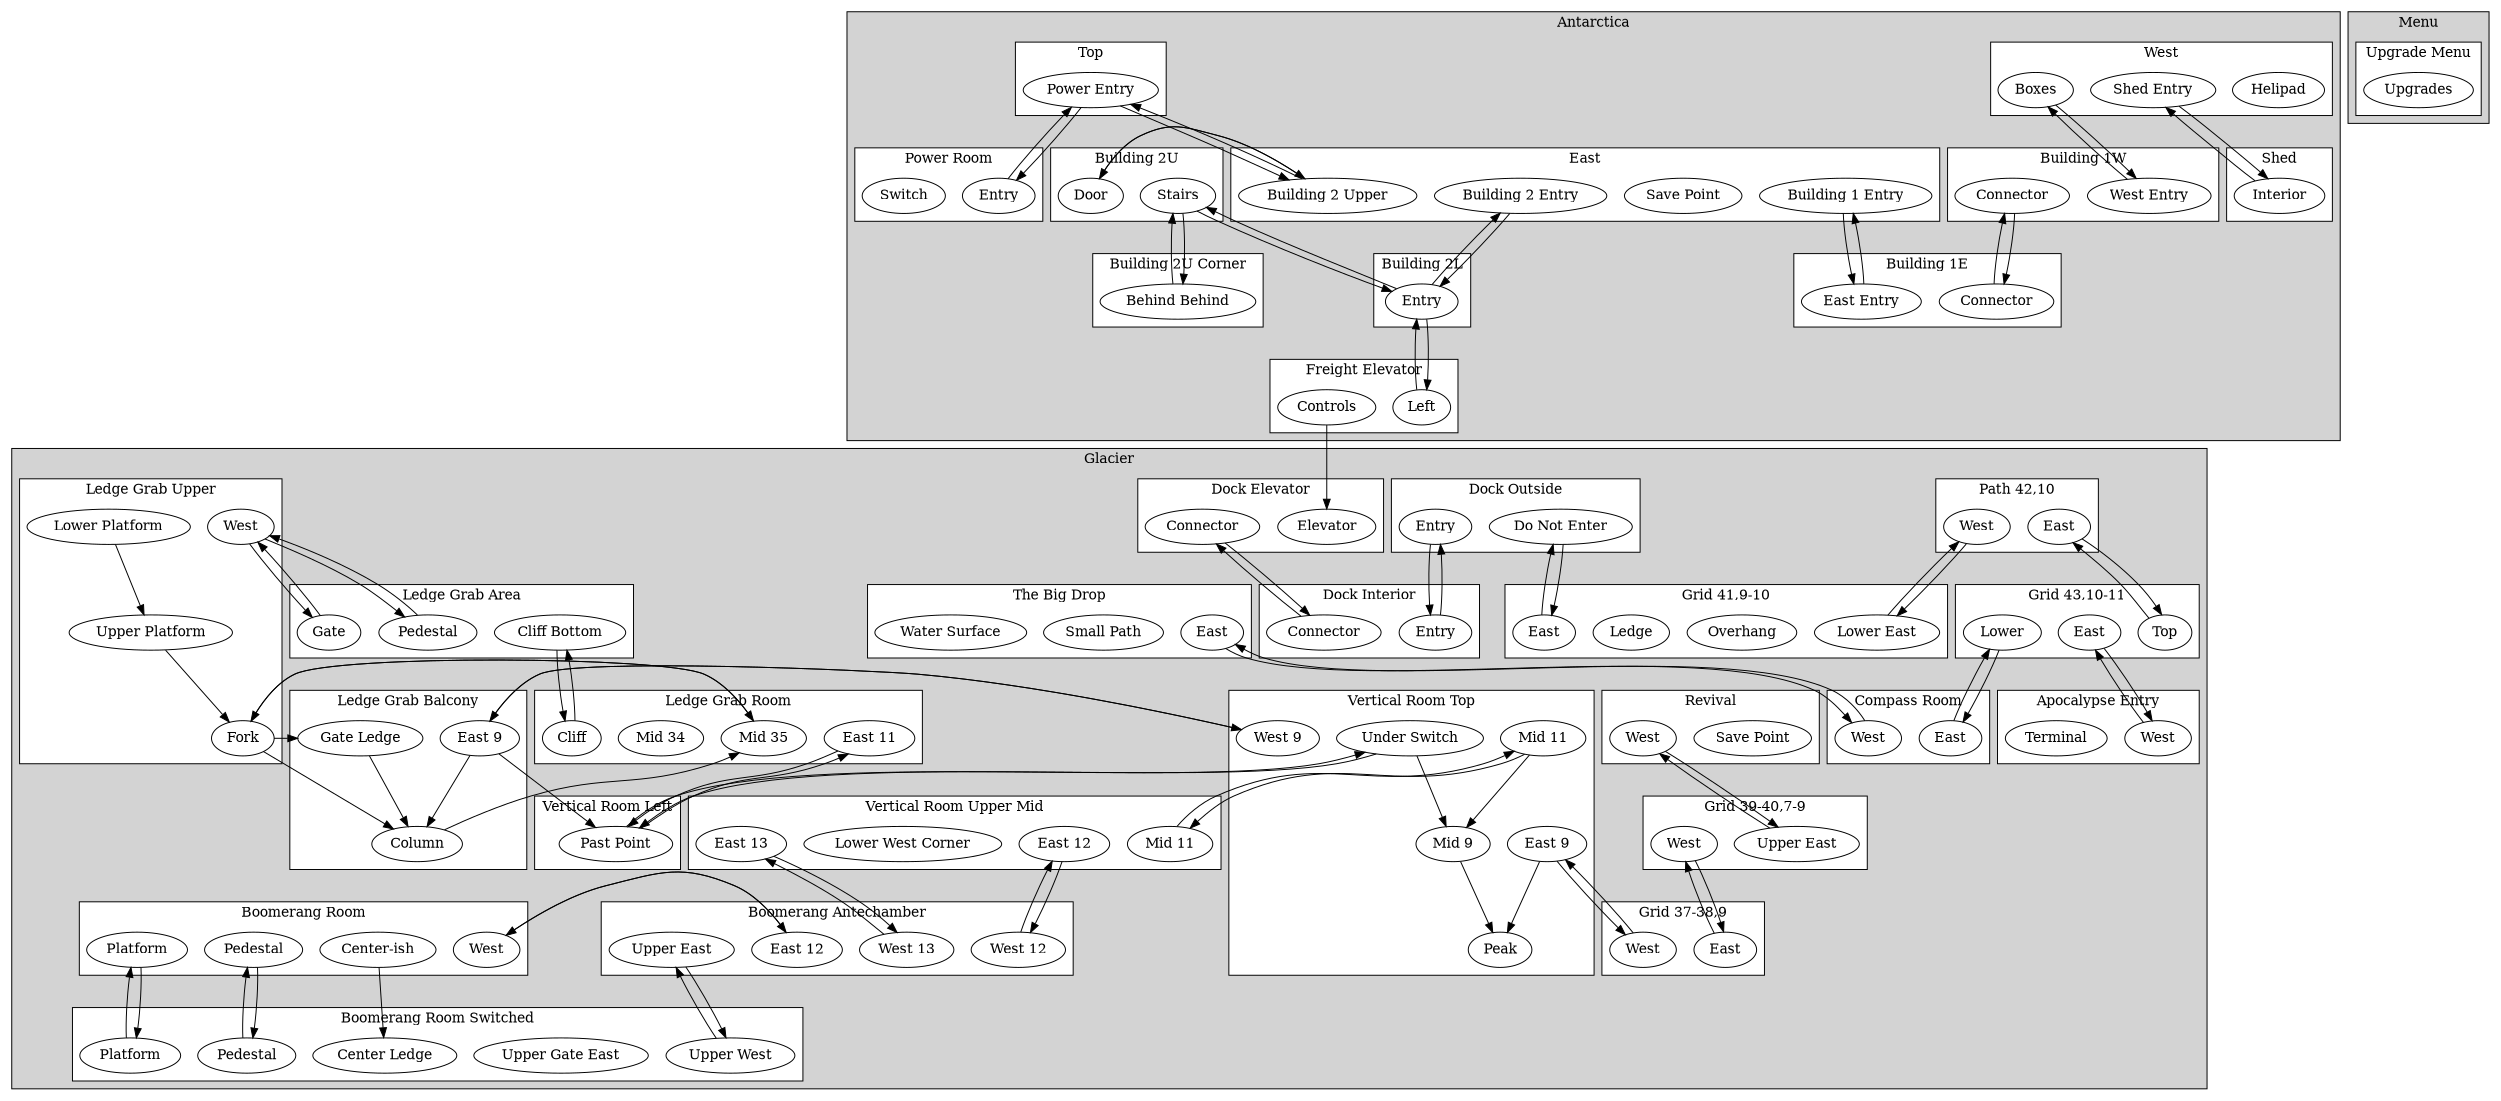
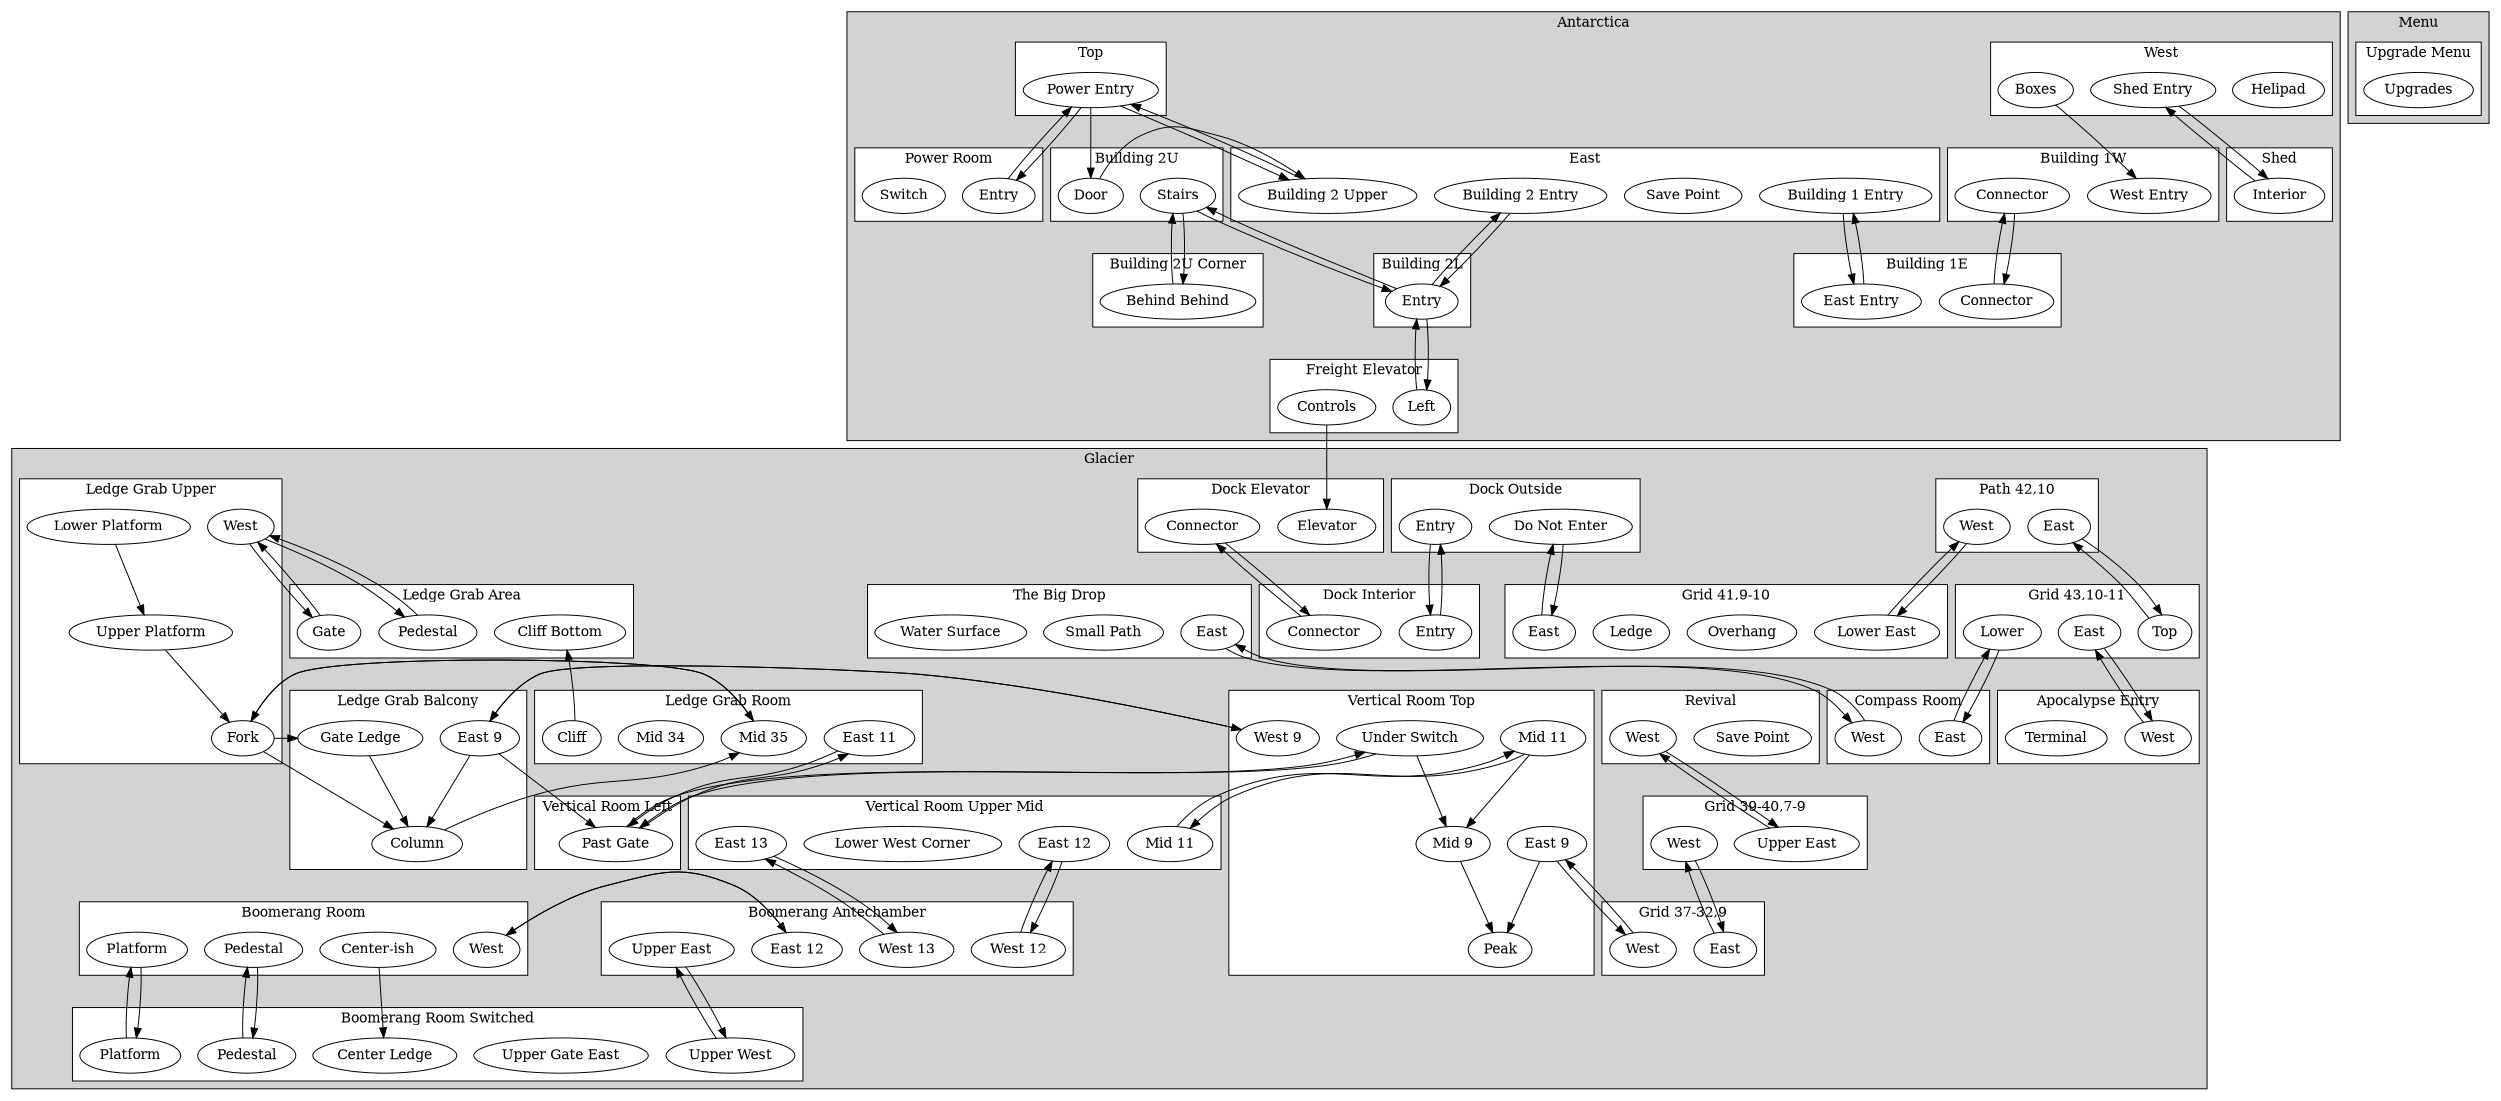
edge "Building 2 Upper" -> "Door": now "Power Entry" -> "Door"
edge "West Entry" -> "Boxes": removed
edge "Cliff Bottom" -> "Cliff": removed
node "Past Point": label "Past Point" -> "Past Gate"
cluster "Grid 37-38,9": label "Grid 37-38,9" -> "Grid 37-32,9"
